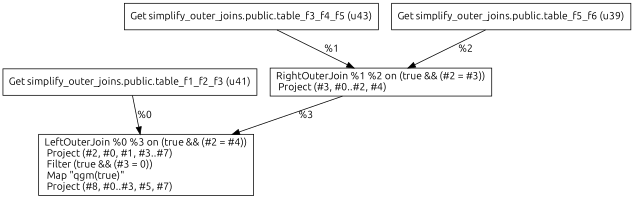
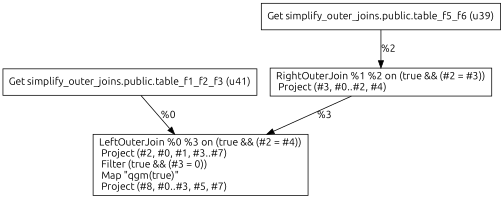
node "Get simplify_outer_joins.public.table_f3_f4_f5 (u43)": removed
